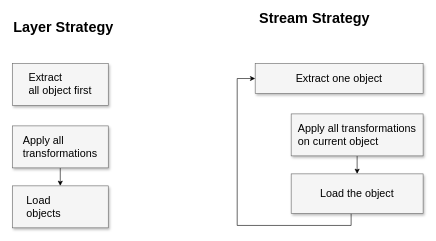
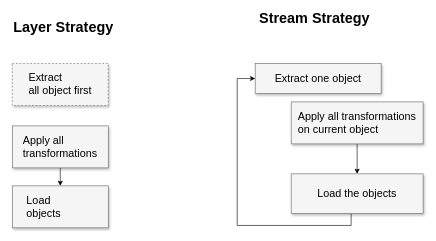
node "Extract one object": size 168x30 -> 126x30
node "Extract all object first": style solid -> dashed
node "Apply all transformations on current object": moved (357, 135) -> (357, 123)
node "Load the object": label "Load the object" -> "Load the objects"
